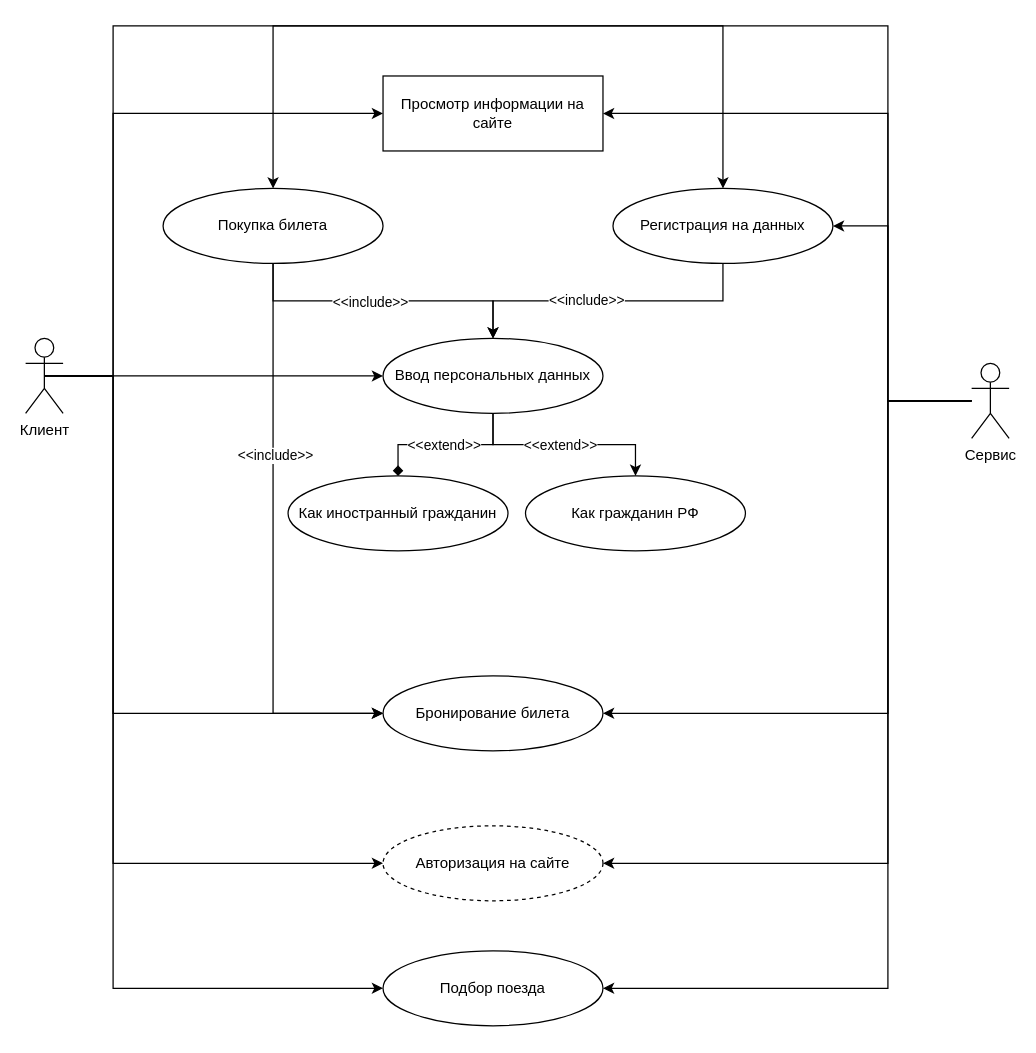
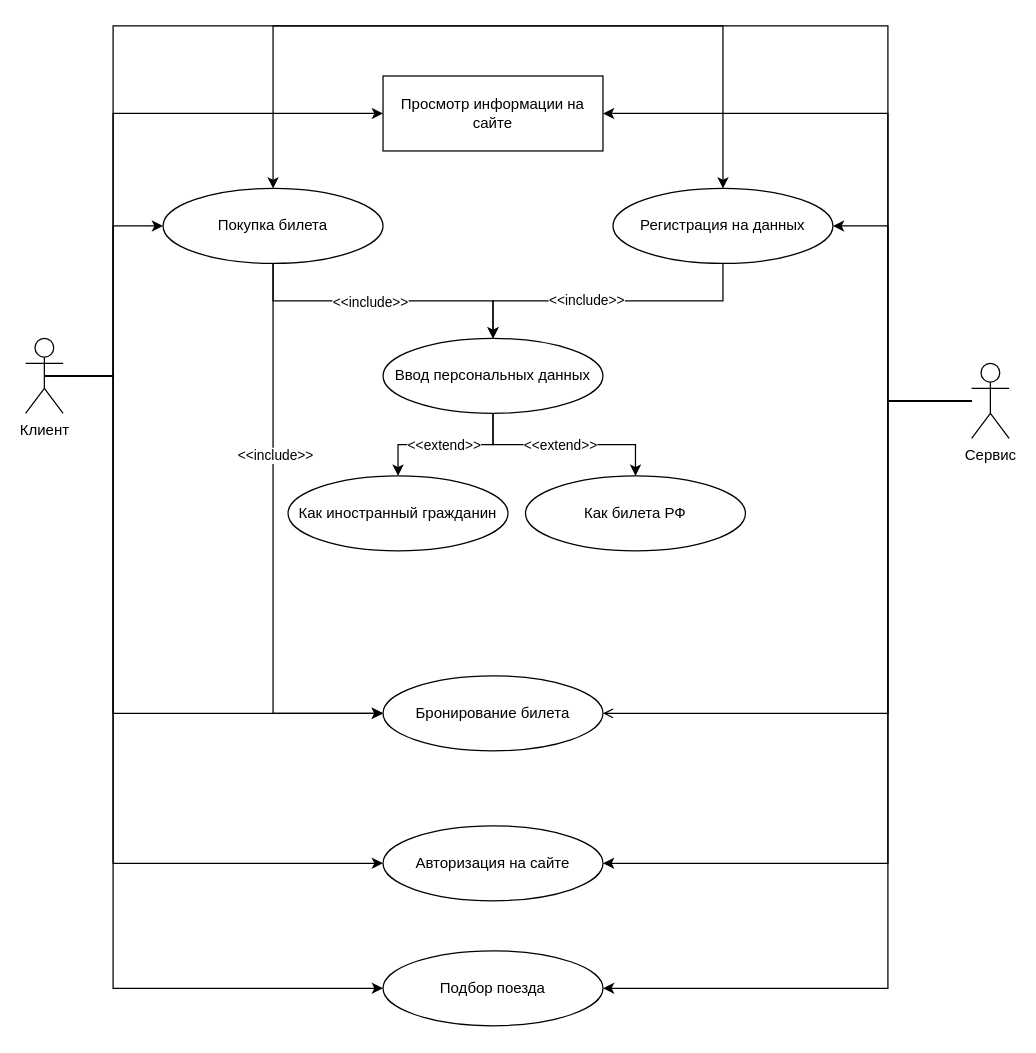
edge "Клиент" -> "Ввод персональных данных": now "Клиент" -> "Покупка билета"
edge "Ввод персональных данных" -> "Как иностранный гражданин": arrowhead diamond -> classic
node "Как гражданин РФ": label "Как гражданин РФ" -> "Как билета РФ"
edge "Сервис" -> "Бронирование билета": arrowhead classic -> open
node "Авторизация на сайте": style dashed -> solid
